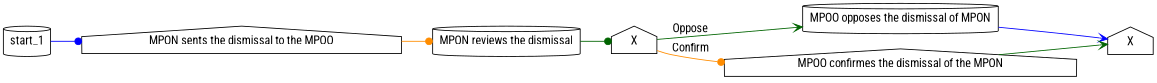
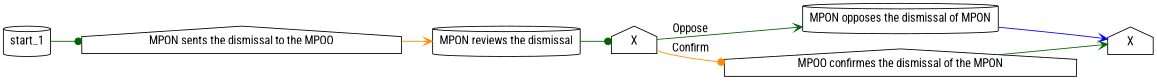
node "MPOO opposes the dismissal of MPON": label "MPOO opposes the dismissal of MPON" -> "MPON opposes the dismissal of MPON"
edge "start_1" -> "MPON sents the dismissal to the MPOO": color blue -> darkgreen
edge "MPON sents the dismissal to the MPOO" -> "MPON reviews the dismissal": arrowhead dot -> vee
